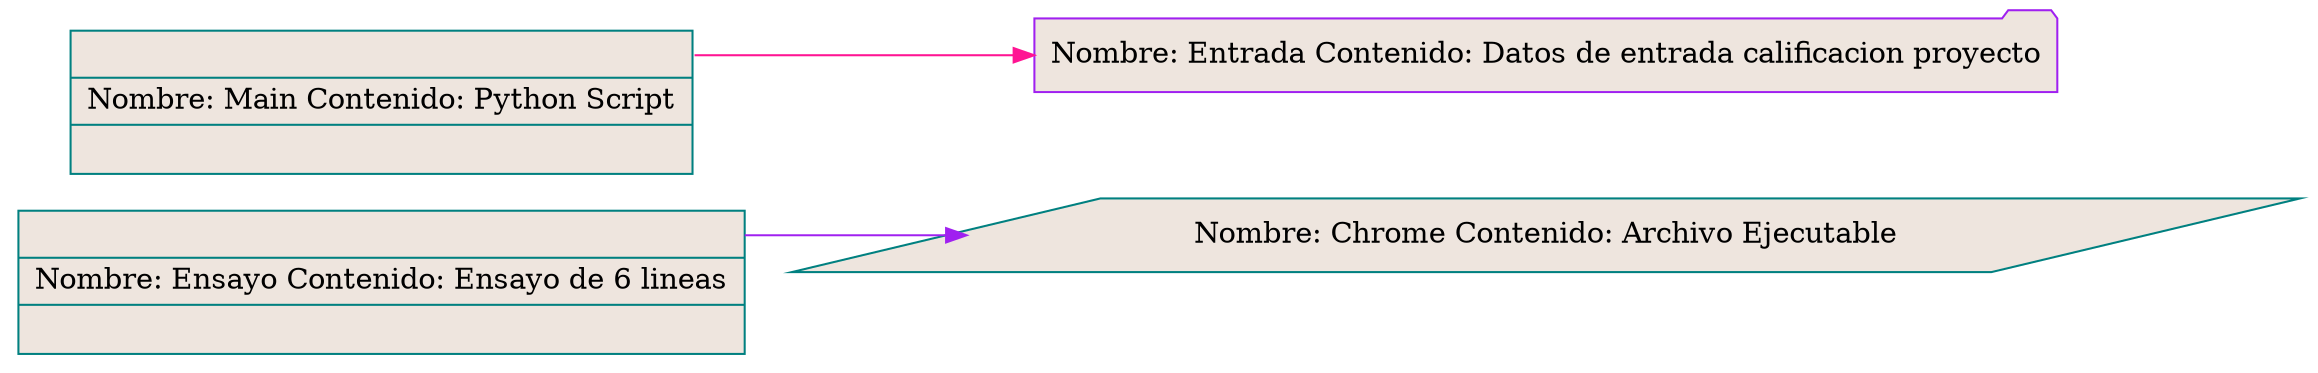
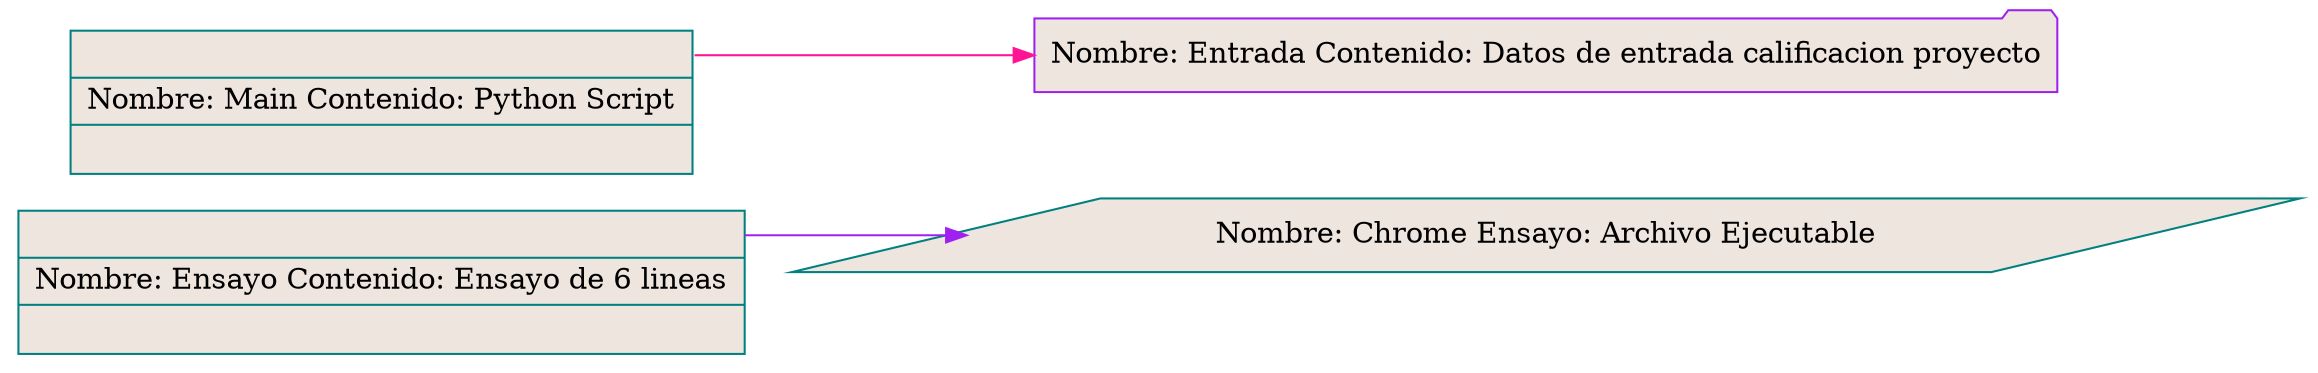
node "Nombre: Chrome Contenido: Archivo Ejecutable": label "Nombre: Chrome Contenido: Archivo Ejecutable" -> "Nombre: Chrome Ensayo: Archivo Ejecutable"
